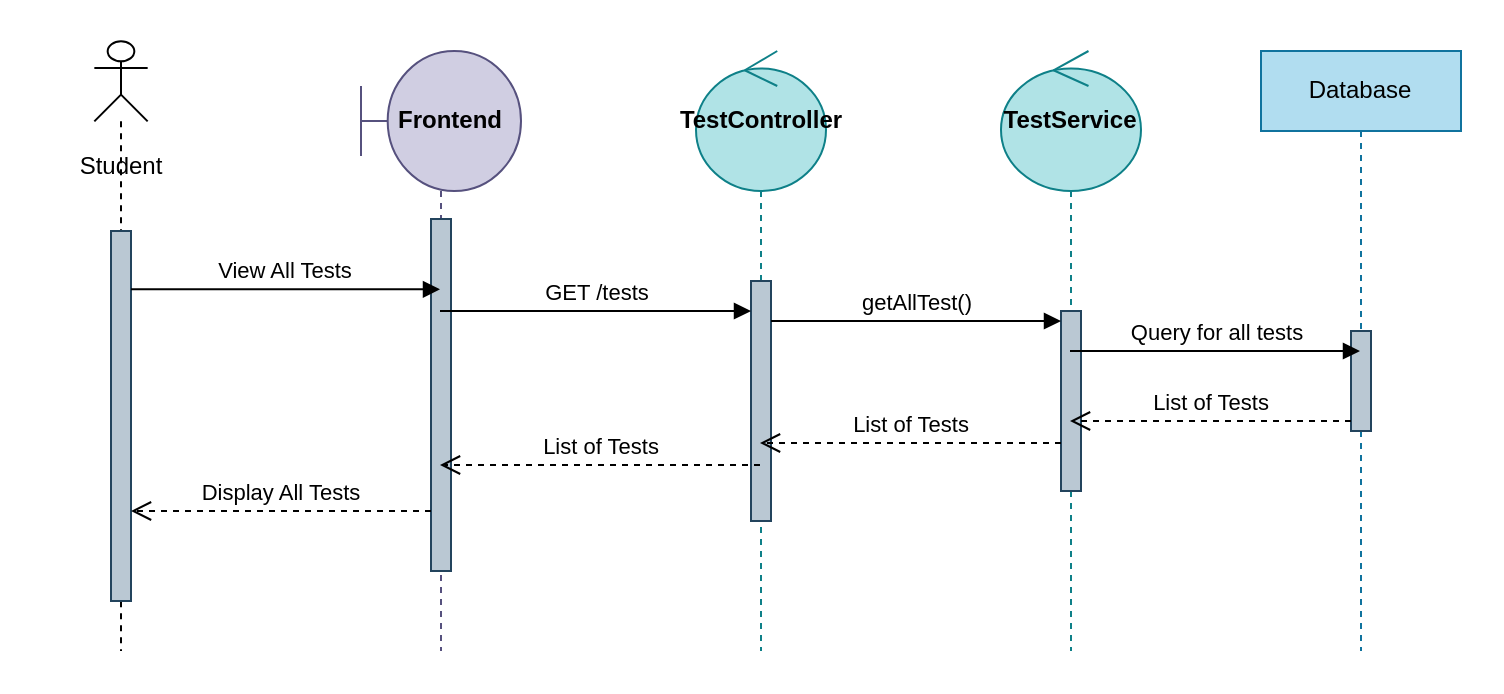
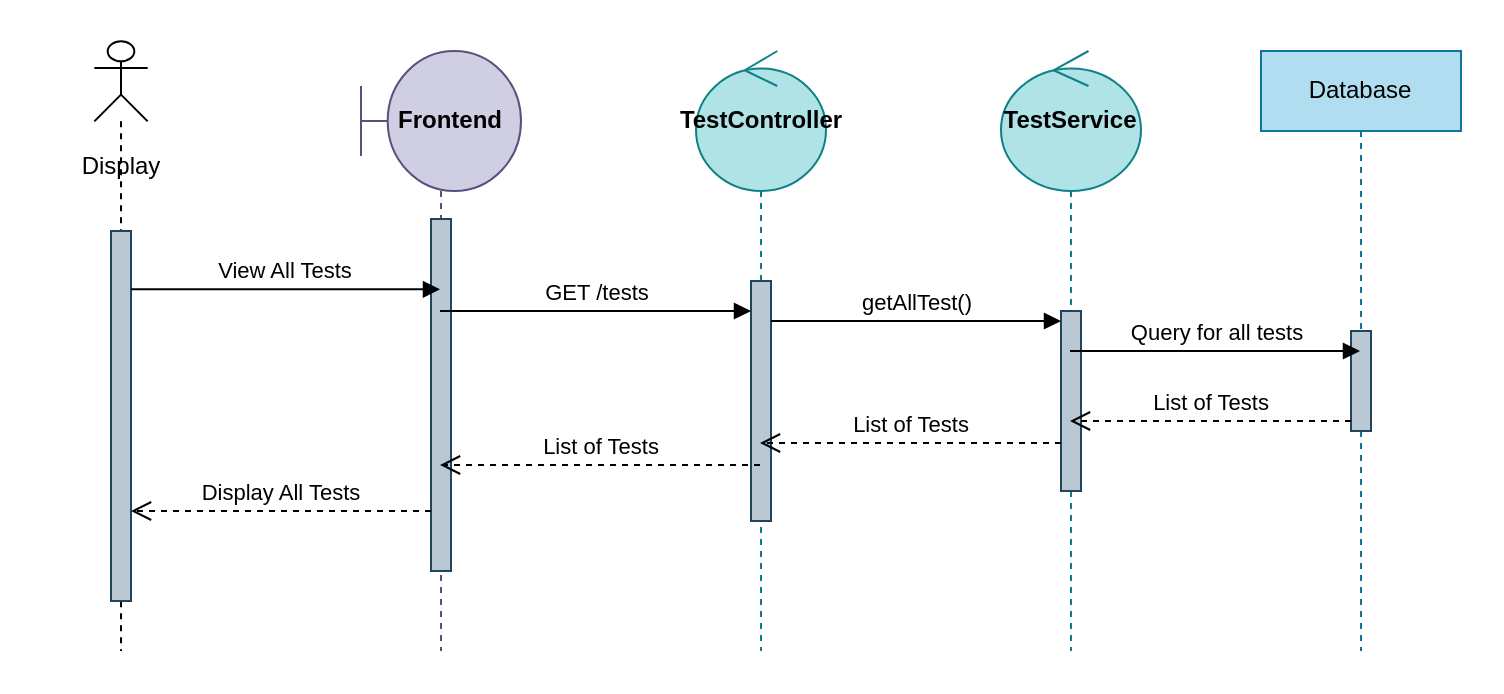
node "Student": label "Student" -> "Display"
